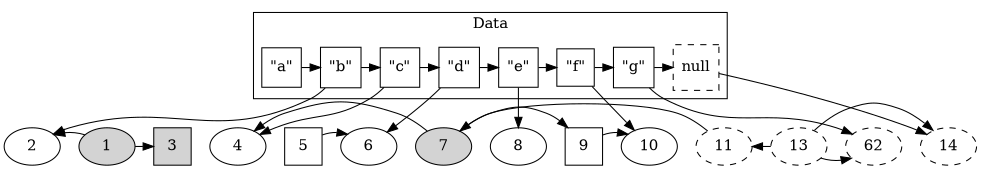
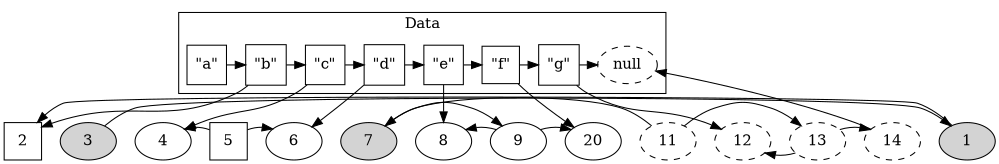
node "null": shape square -> ellipse
edge "null" -> "14": reversed
edge "7" -> "4": now "5" -> "4"
edge "9" -> "8": added
node "2": shape ellipse -> square
edge "1" -> "3": reversed
node "3": shape square -> ellipse
node "9": shape square -> ellipse
node "10": label "10" -> "20"
edge "13" -> "11": reversed
node "62": label "62" -> "12"
